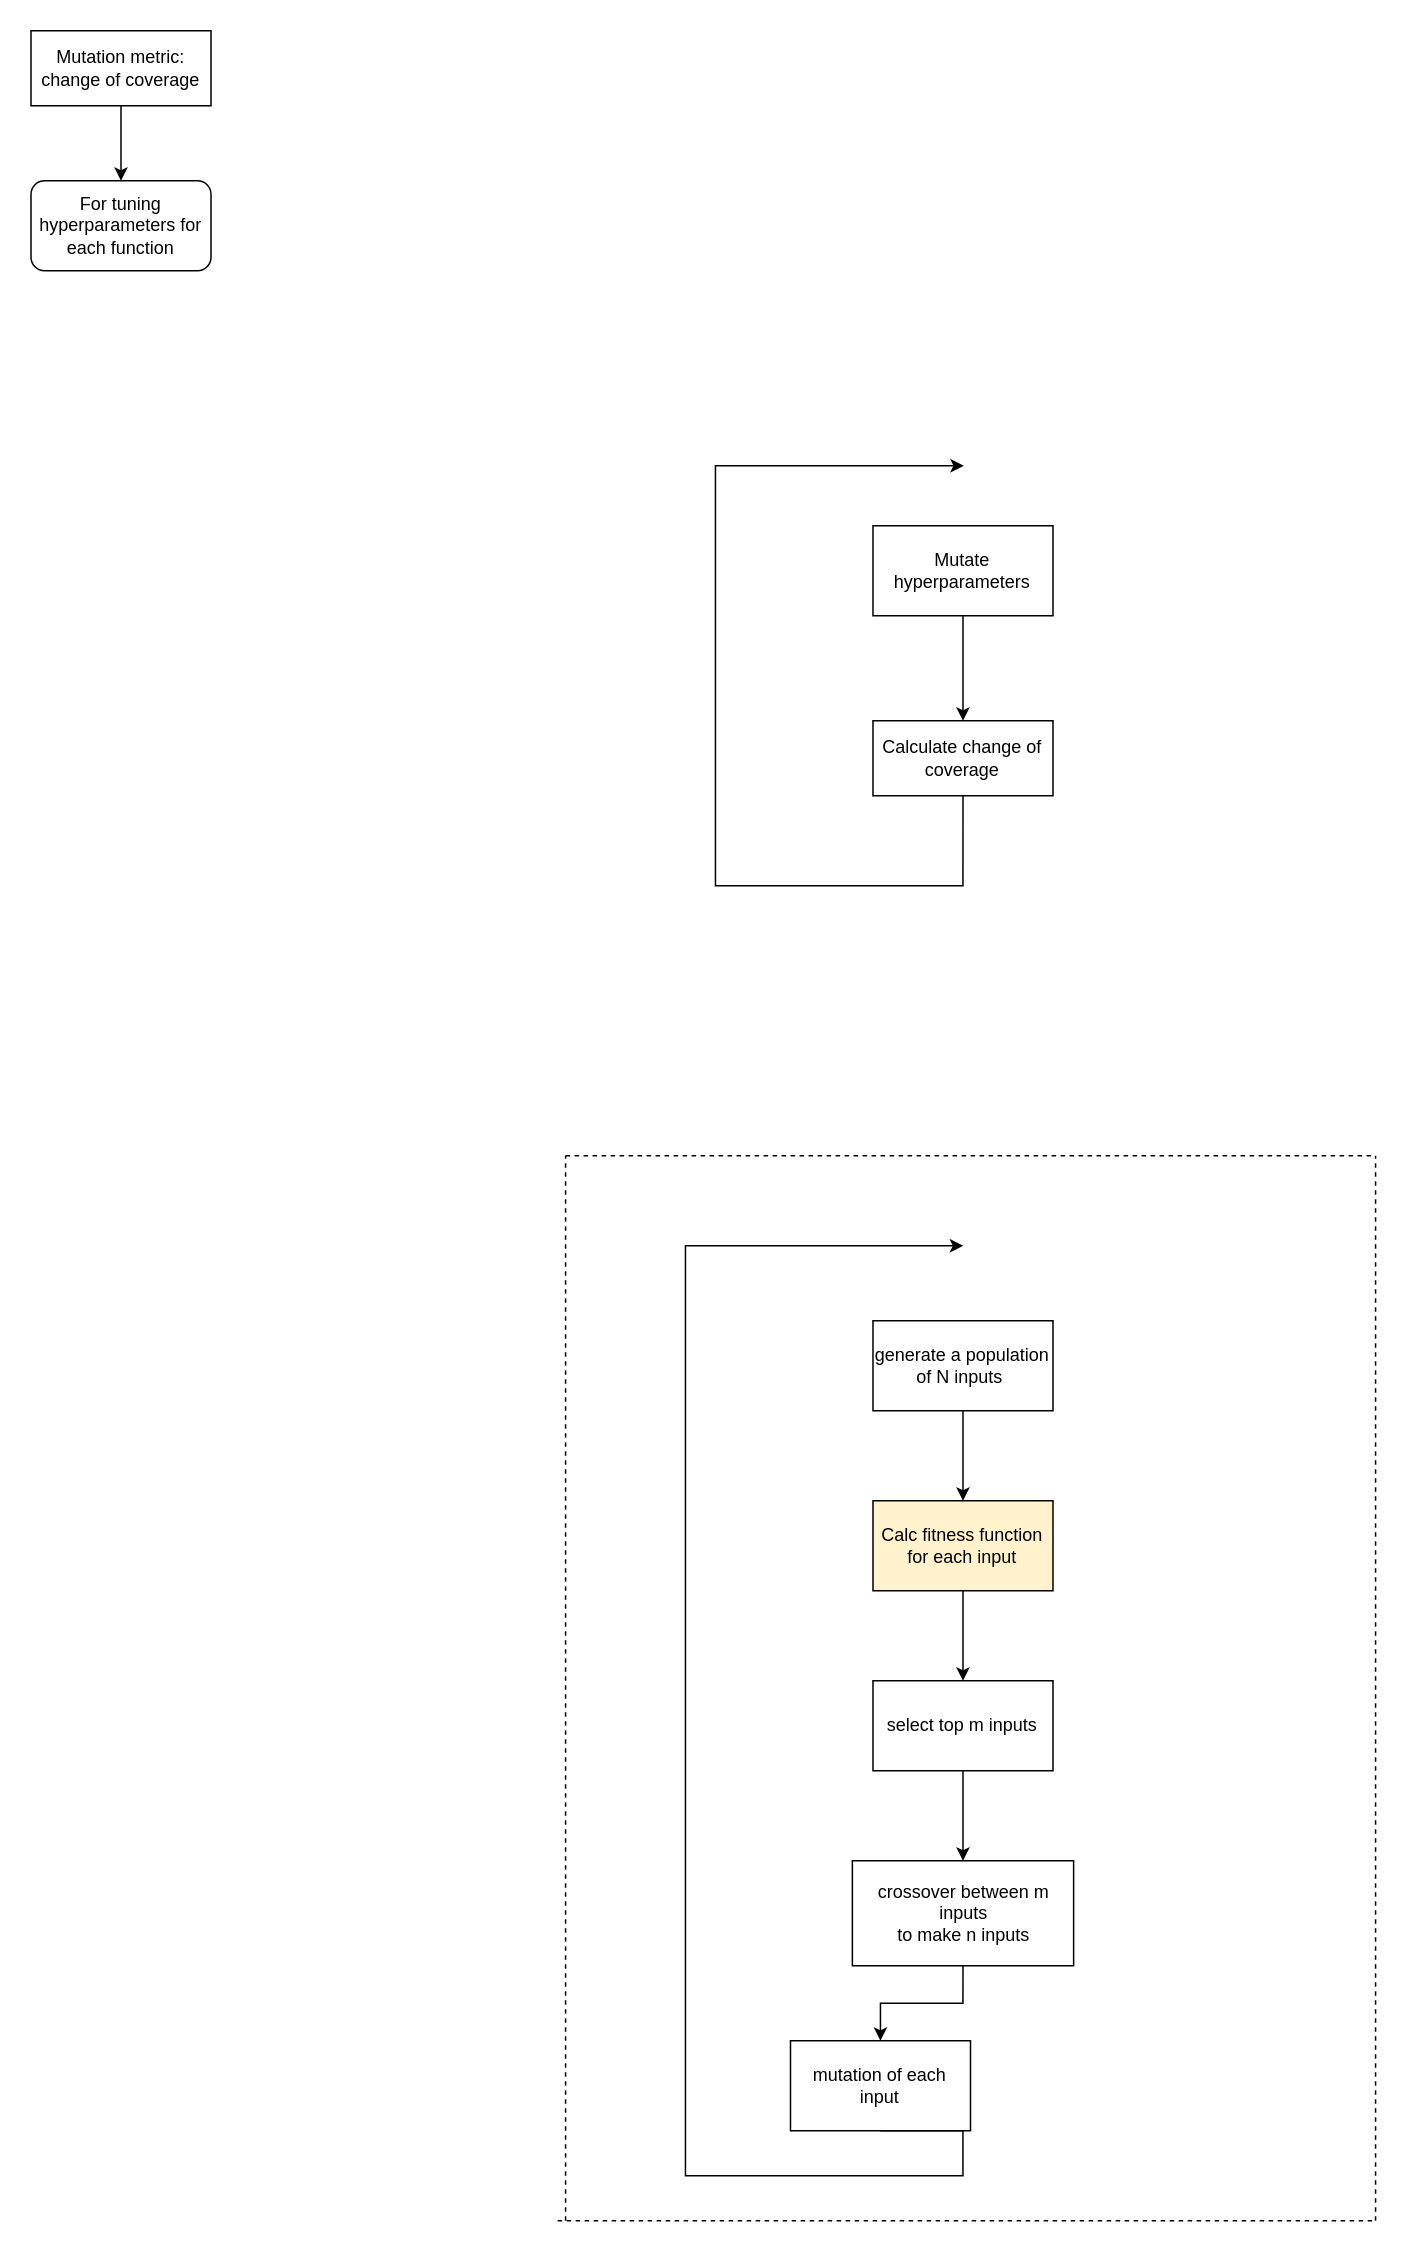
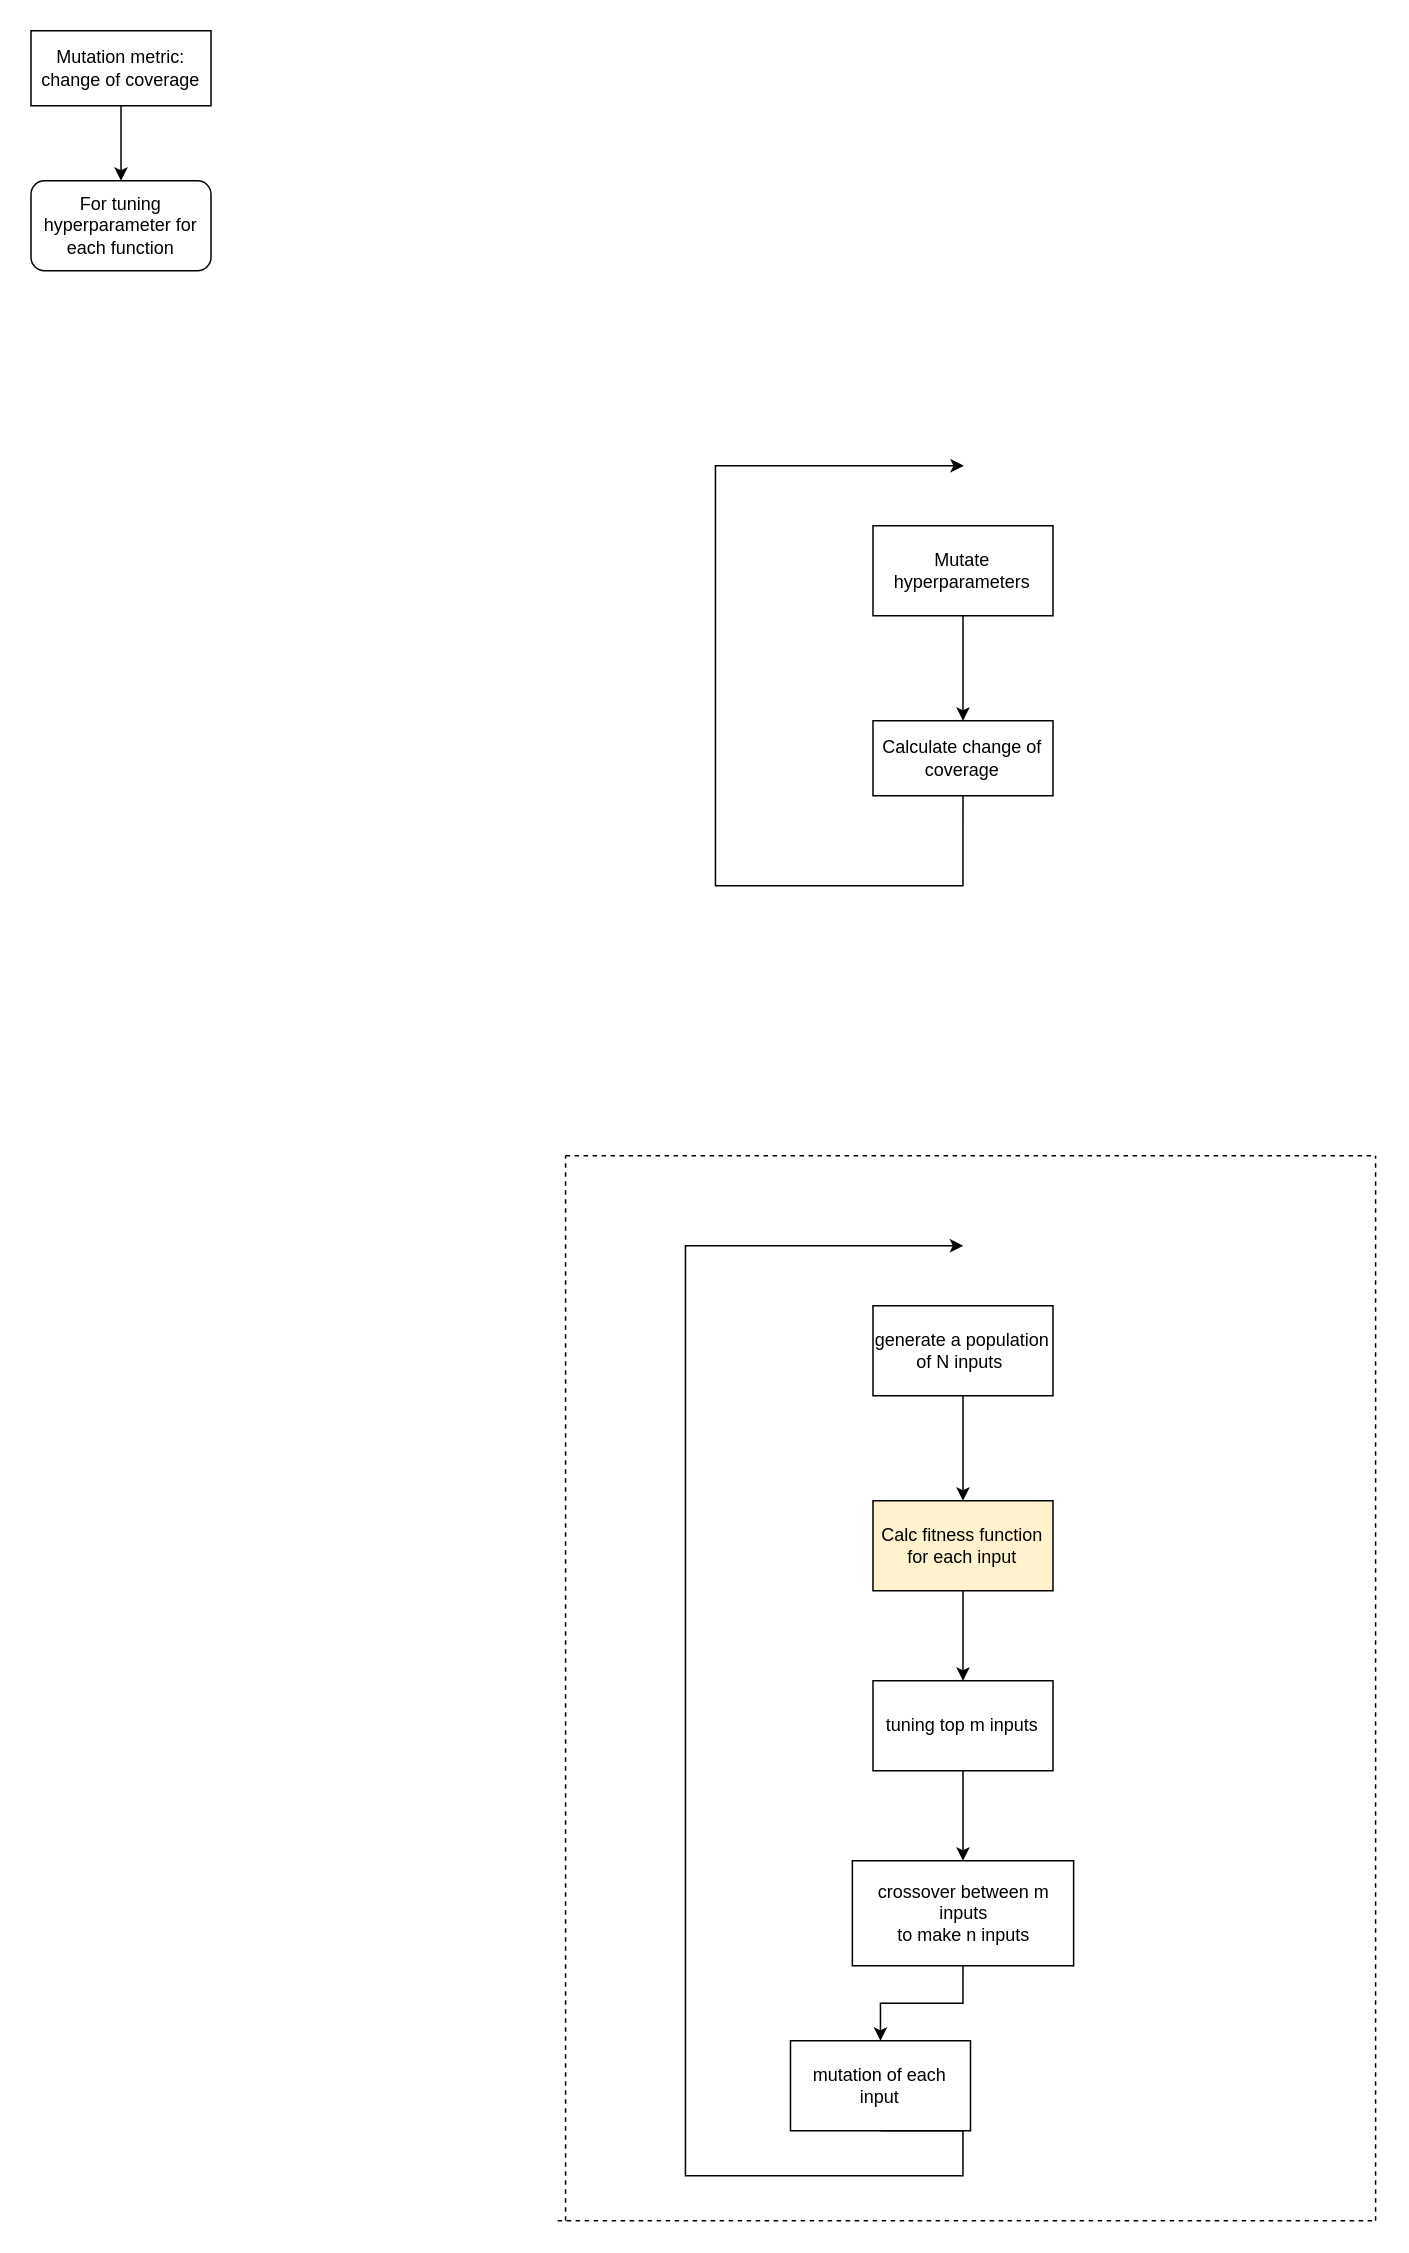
node "For tuning hyperparameters for each function": label "For tuning hyperparameters for each function" -> "For tuning hyperparameter for each function"
node "generate a population of N inputs": moved (963, 1366) -> (963, 1351)
node "select top m inputs": label "select top m inputs" -> "tuning top m inputs"
